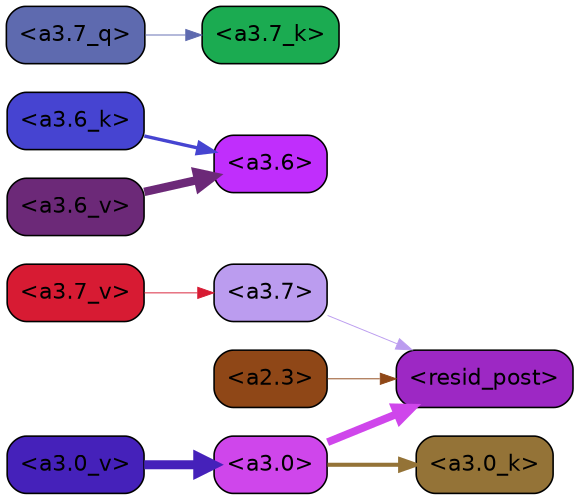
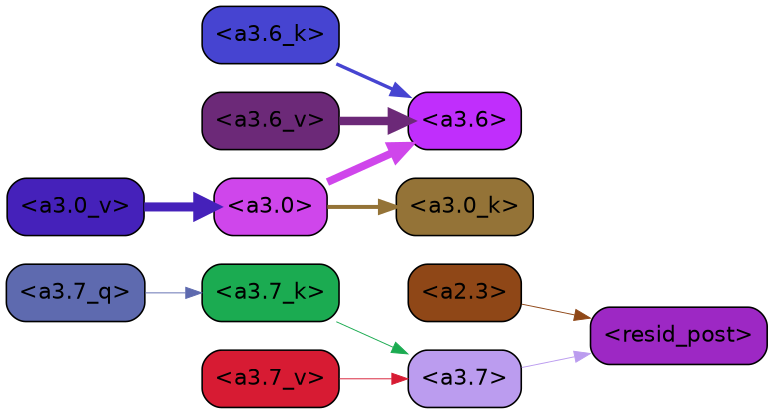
edge "<a3.7_k>" -> "<a3.7>": added
edge "<a3.0>" -> "<resid_post>": now "<a3.0>" -> "<a3.6>"
